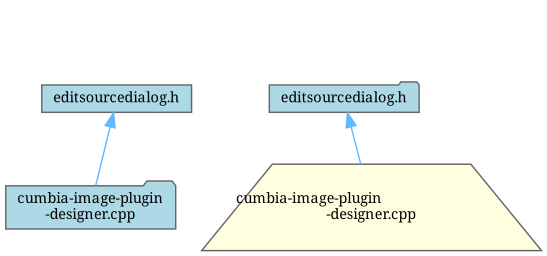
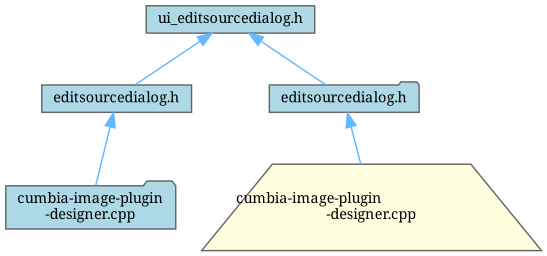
node "ui_editsourcedialog.h": added
